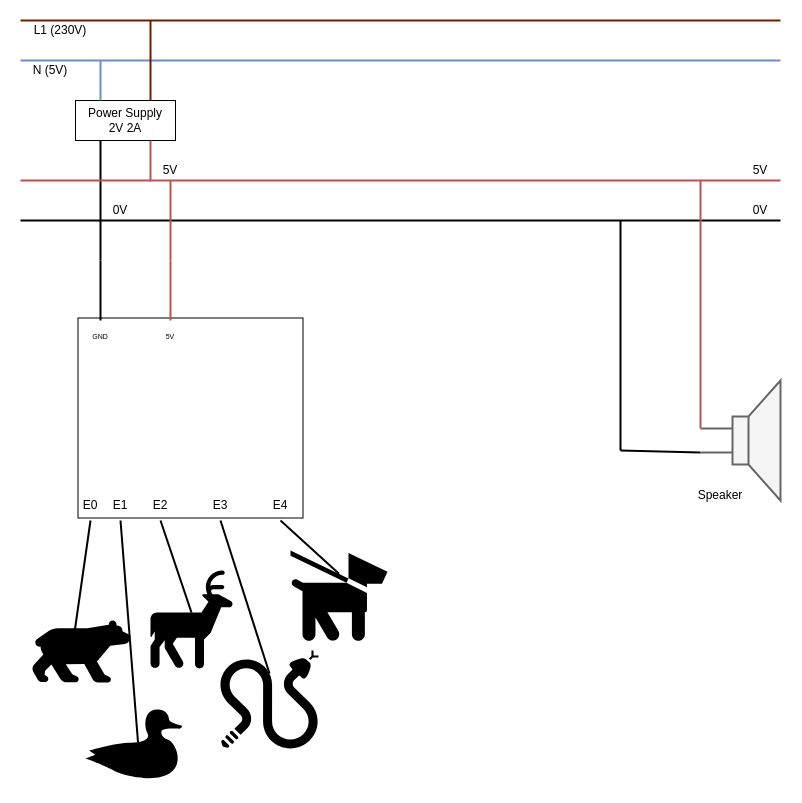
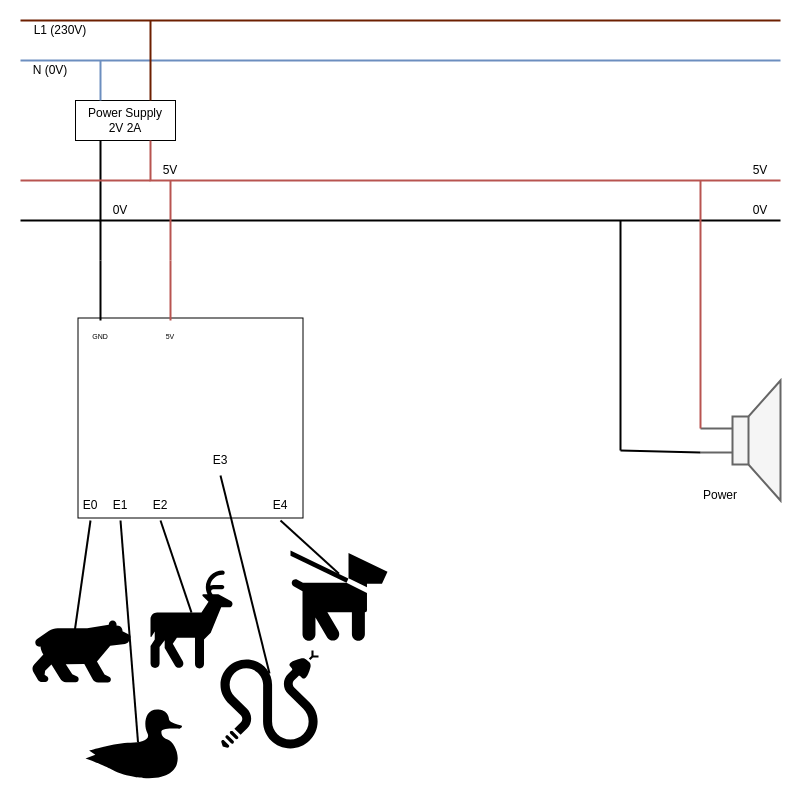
node "N (5V)": label "N (5V)" -> "N (0V)"
node "Speaker": label "Speaker" -> "Power"
node "E3": moved (221, 506) -> (221, 461)
